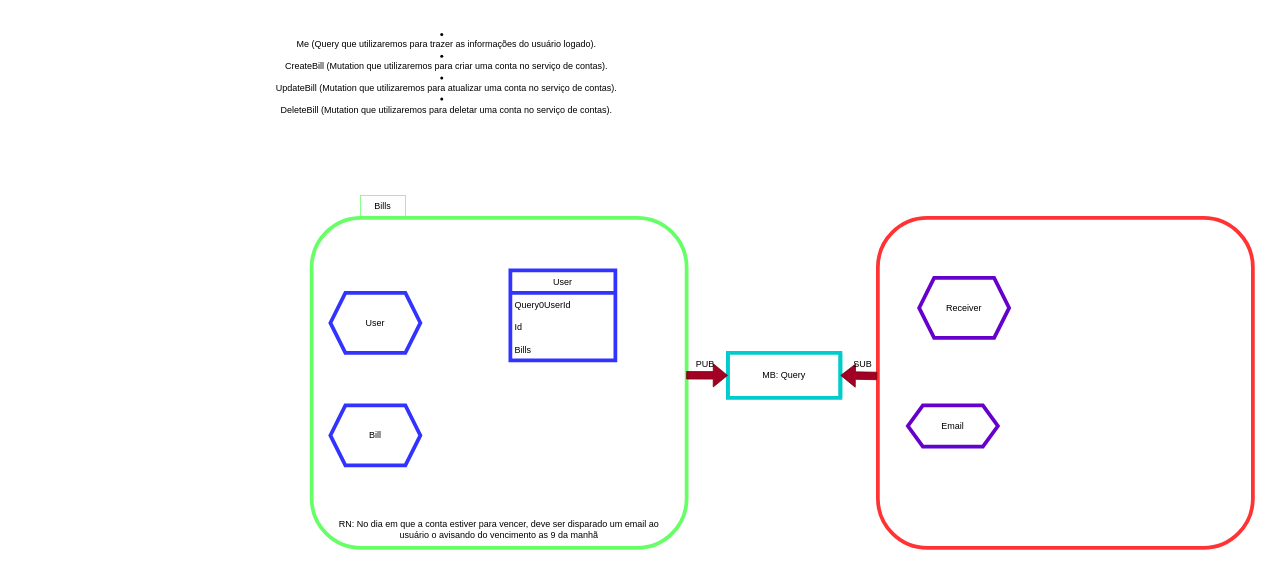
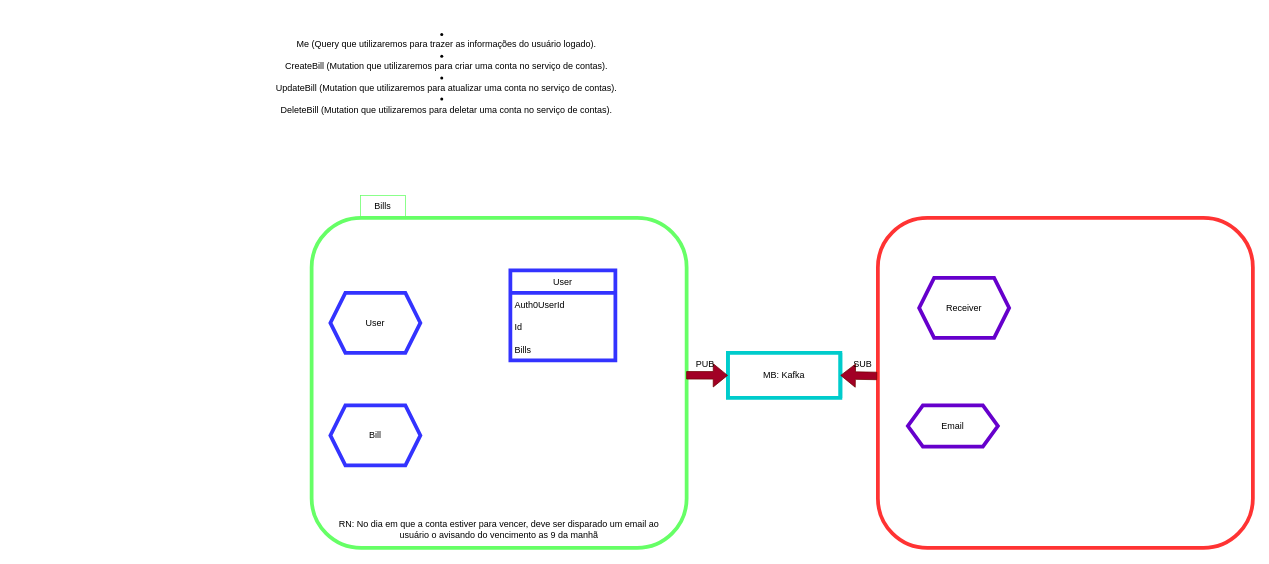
node "Query0UserId": label "Query0UserId" -> "Auth0UserId"
node "MB: Query": label "MB: Query" -> "MB: Kafka"
